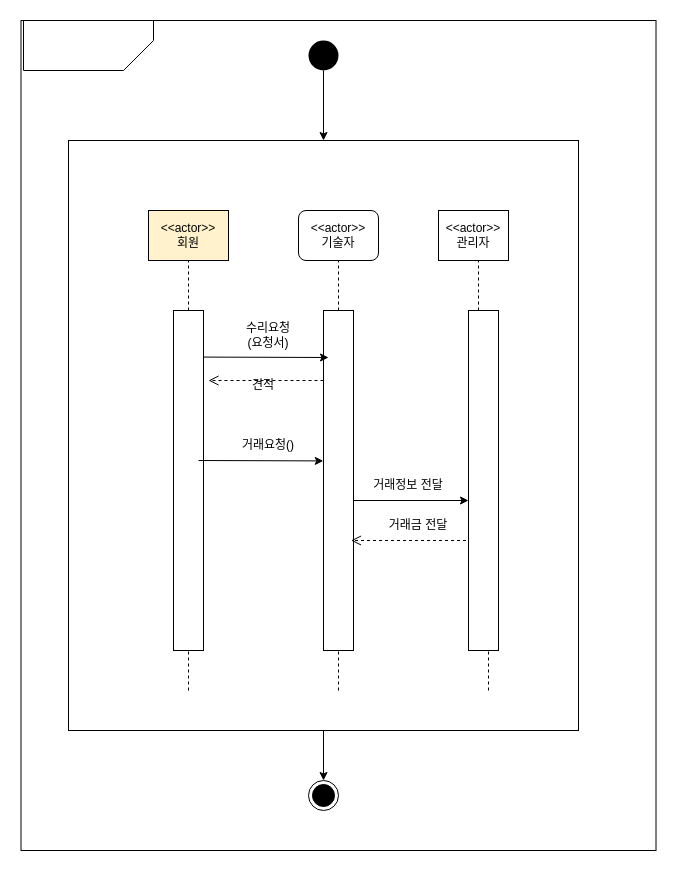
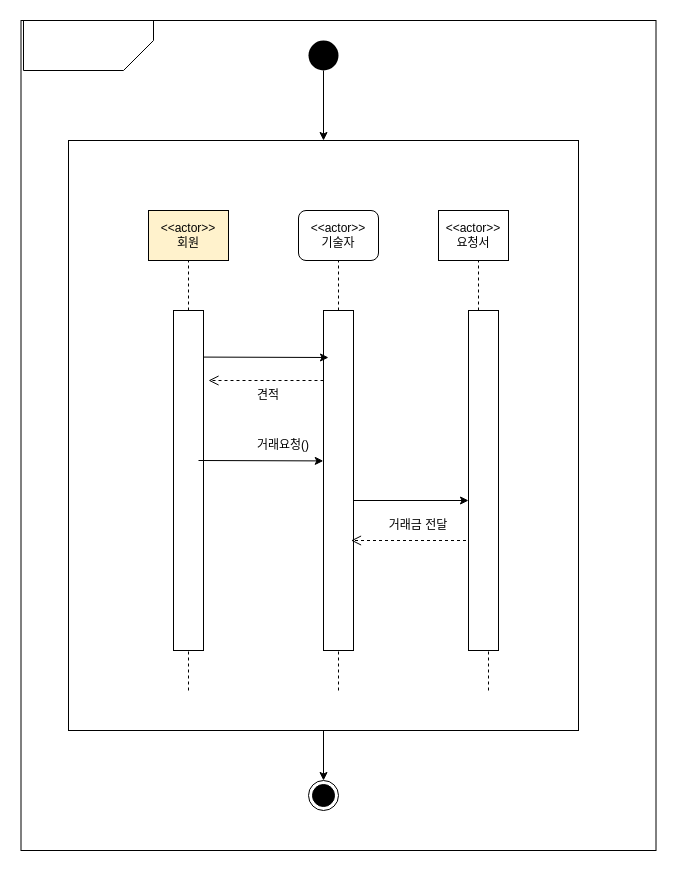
node "<<actor>> 관리자": label "<<actor>> 관리자" -> "<<actor>> 요청서"
node "수리요청(요청서)": removed
node "견적": moved (264, 386) -> (269, 396)
node "거래요청()": moved (269, 446) -> (284, 446)
node "거래정보 전달": removed
